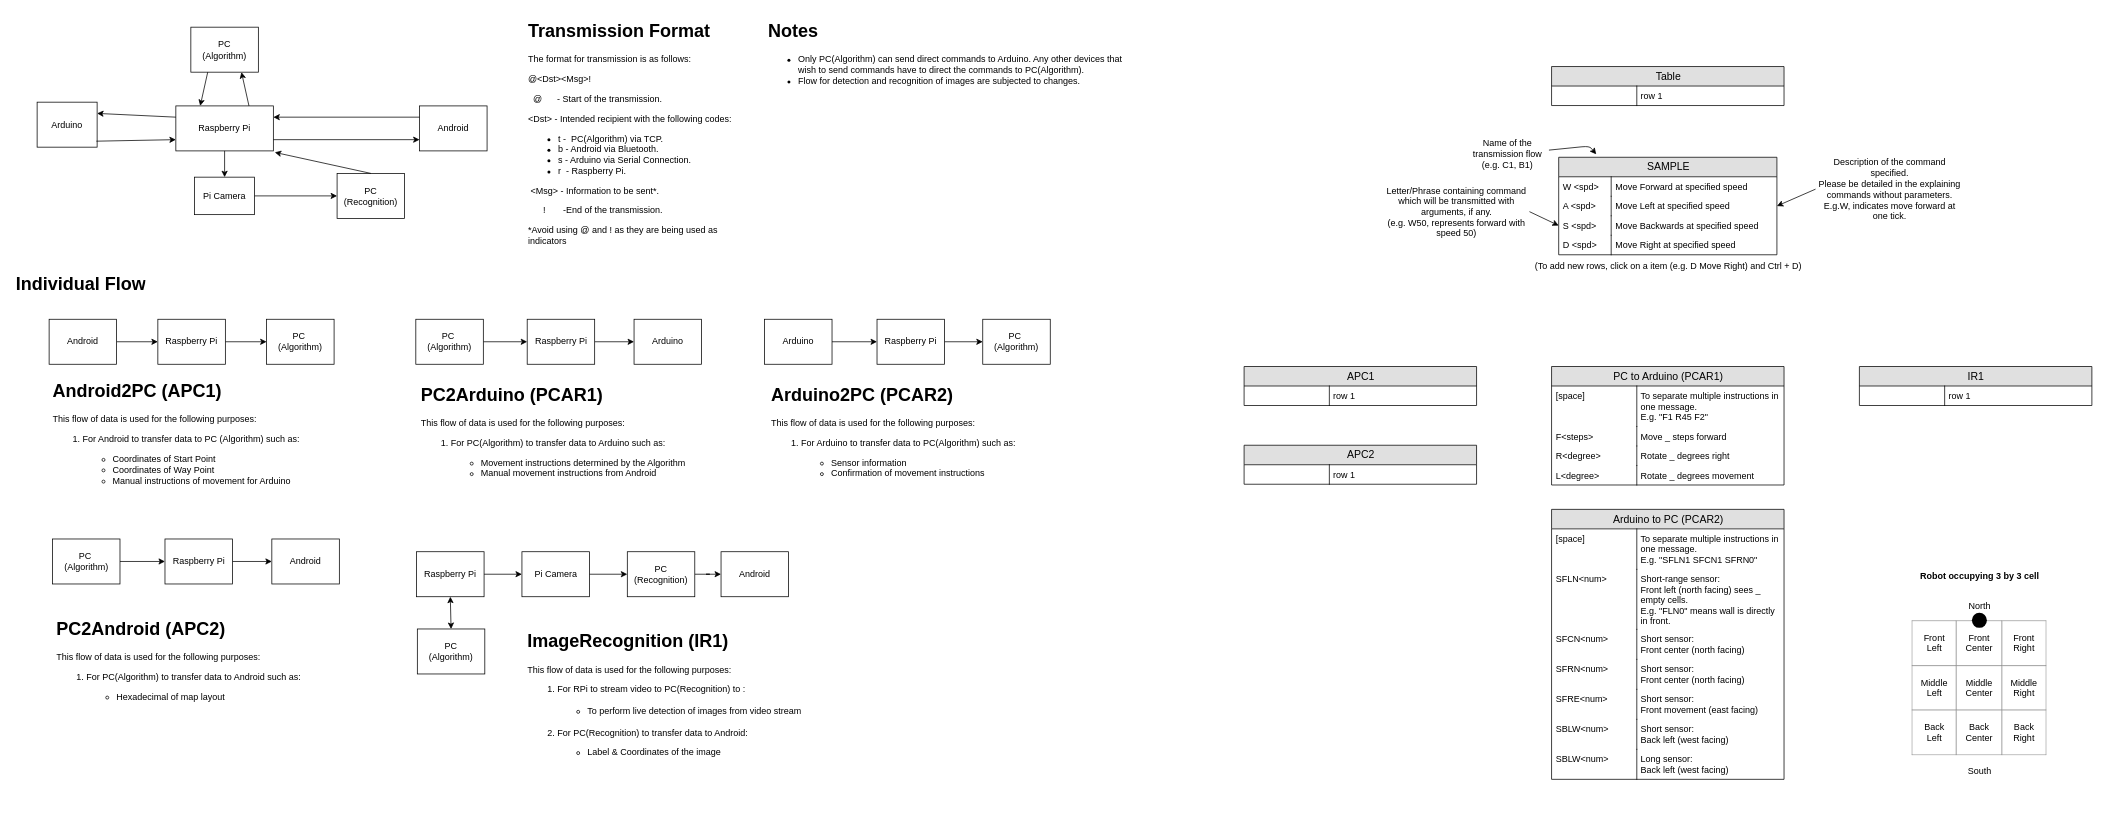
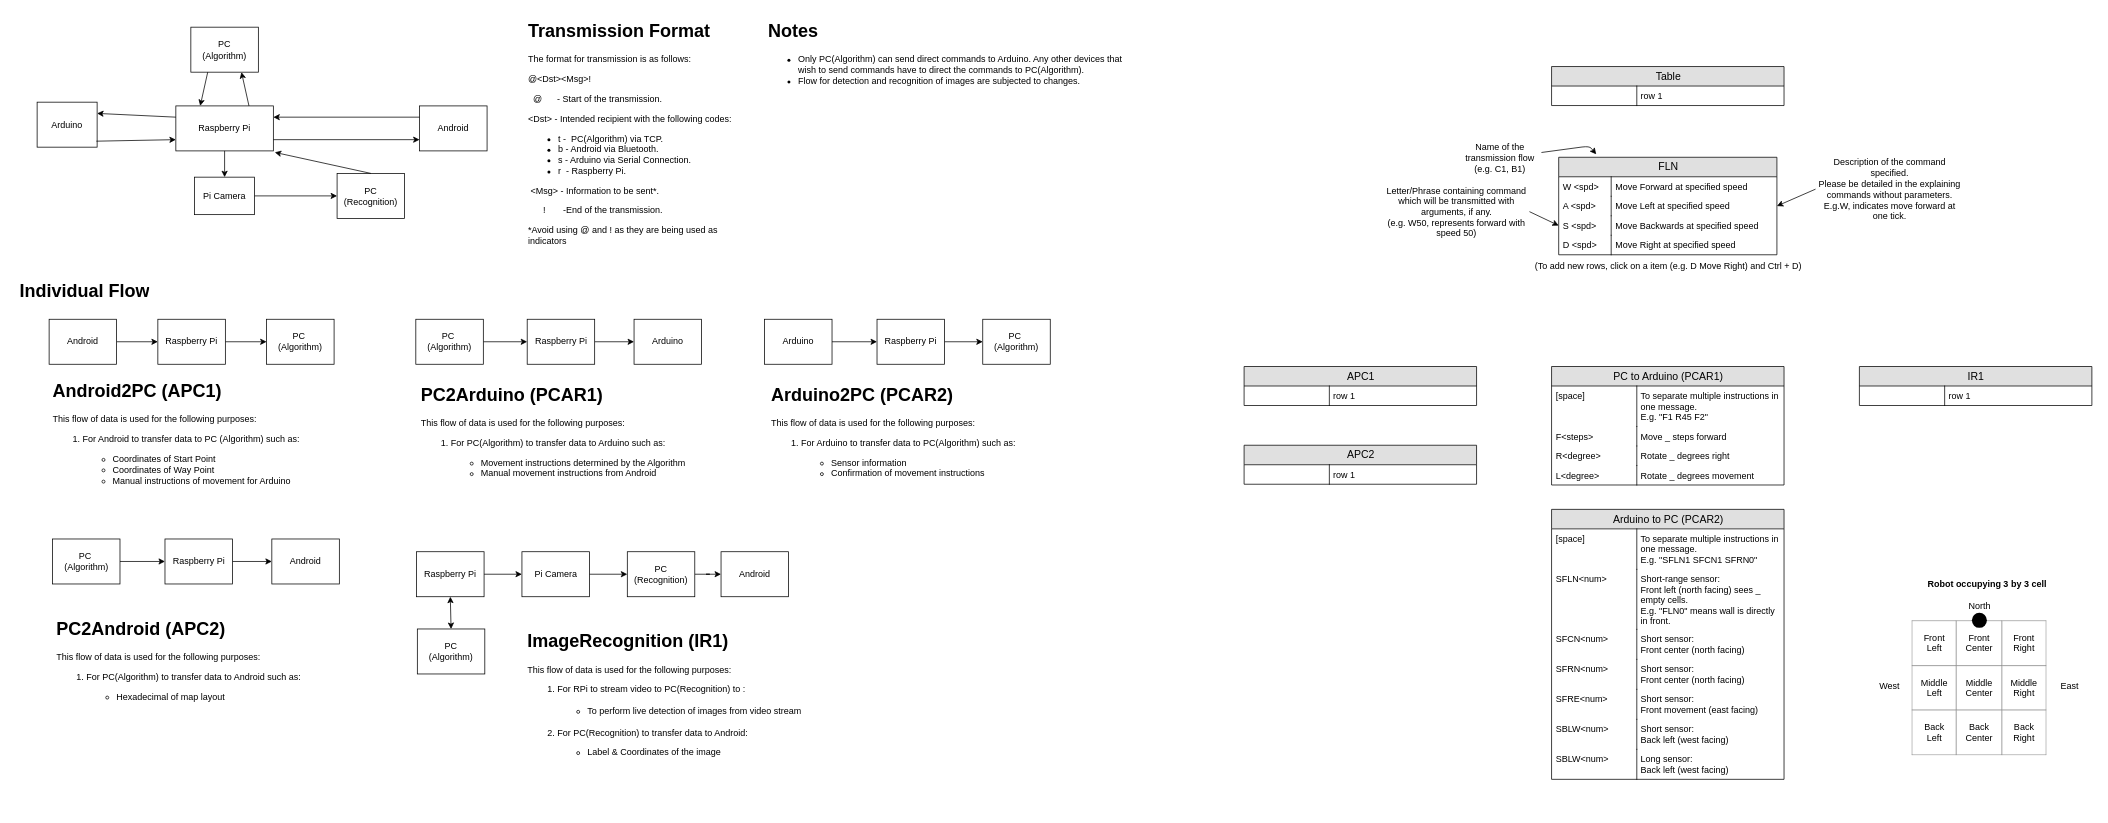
node "Name of the transmission flow (e.g. C1, B1)": moved (1508, 154) -> (1500, 158)
node "SAMPLE": label "SAMPLE" -> "FLN"
node "Individual Flow": moved (151, 290) -> (155, 298)
node "Robot occupying 3 by 3 cell": moved (1980, 576) -> (1987, 584)
node "West": added
node "East": added
node "South": removed
